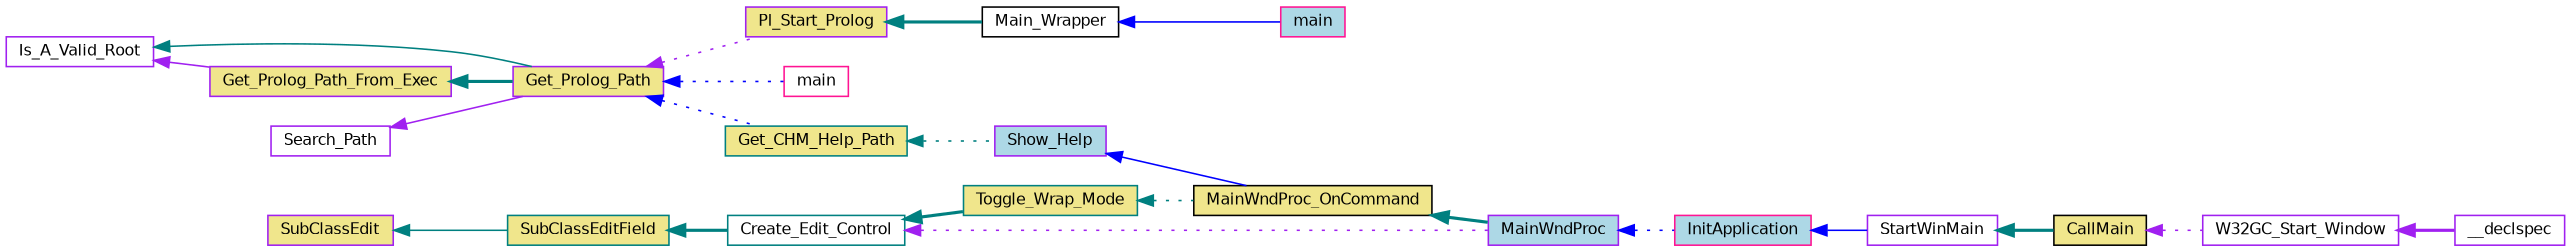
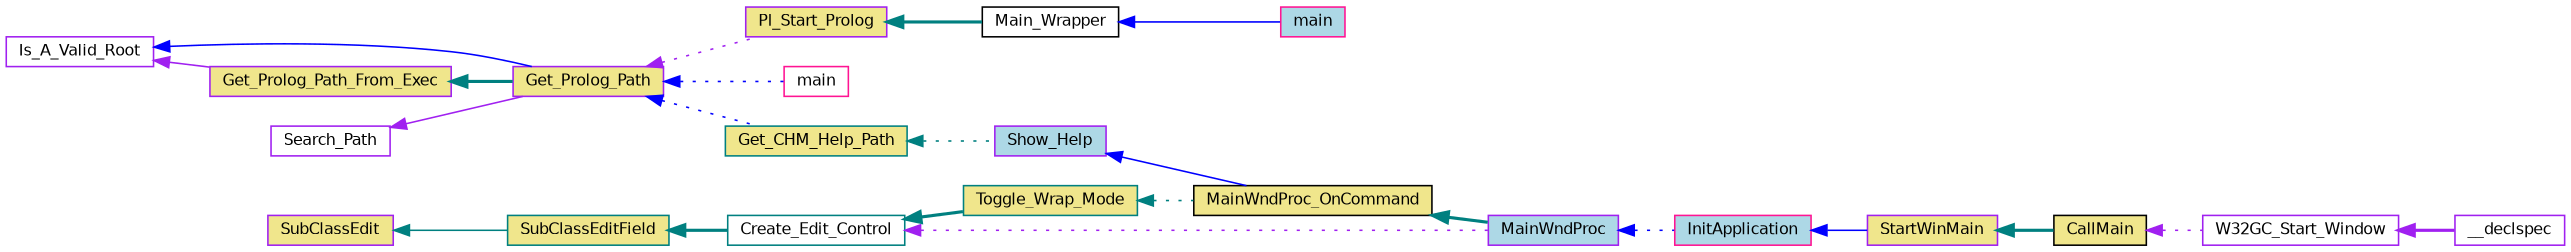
edge "Get_Prolog_Path" -> "Is_A_Valid_Root": color teal -> blue
node "StartWinMain": fillcolor white -> khaki
